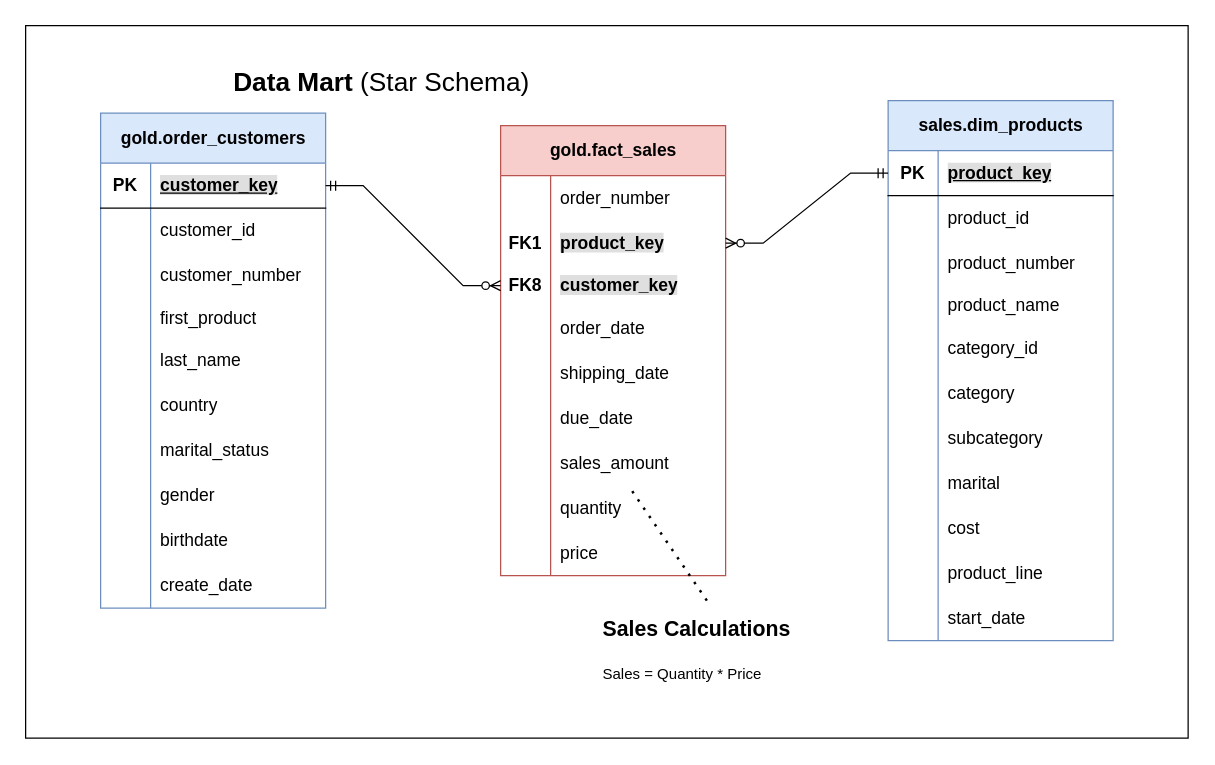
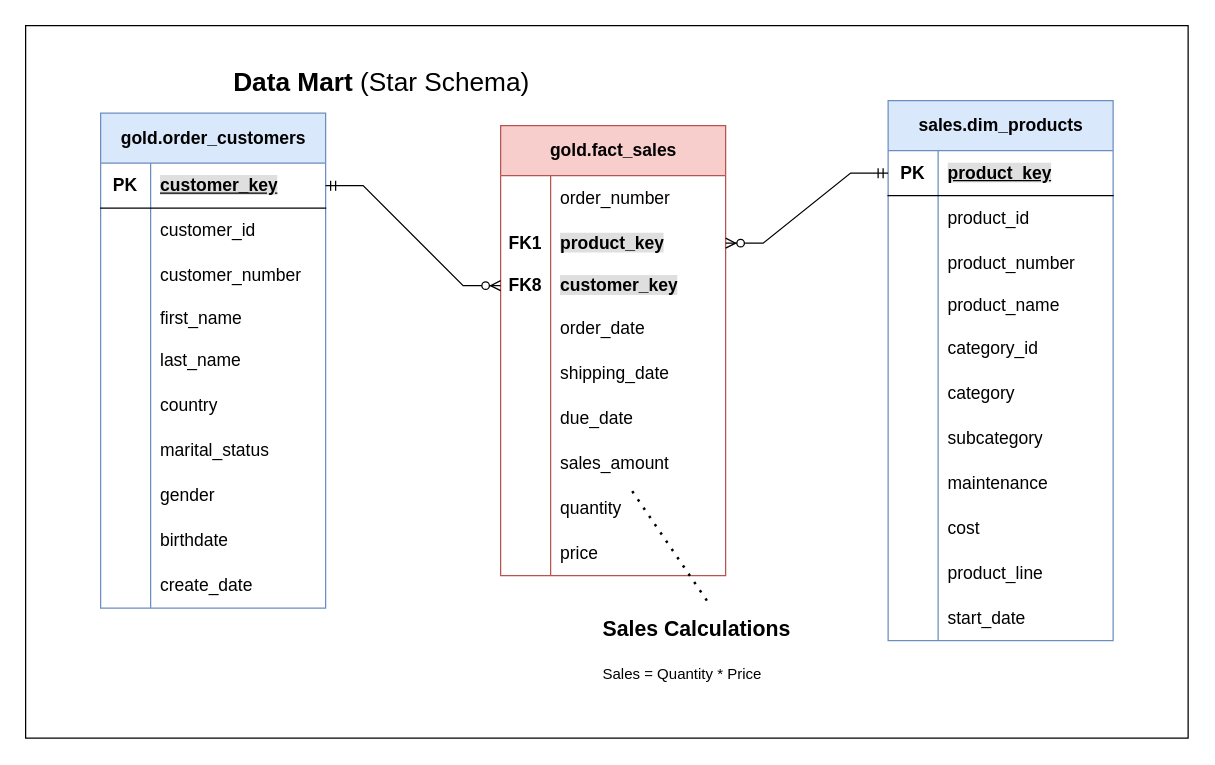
node "first_product": label "first_product" -> "first_name"
node "marital": label "marital" -> "maintenance"
